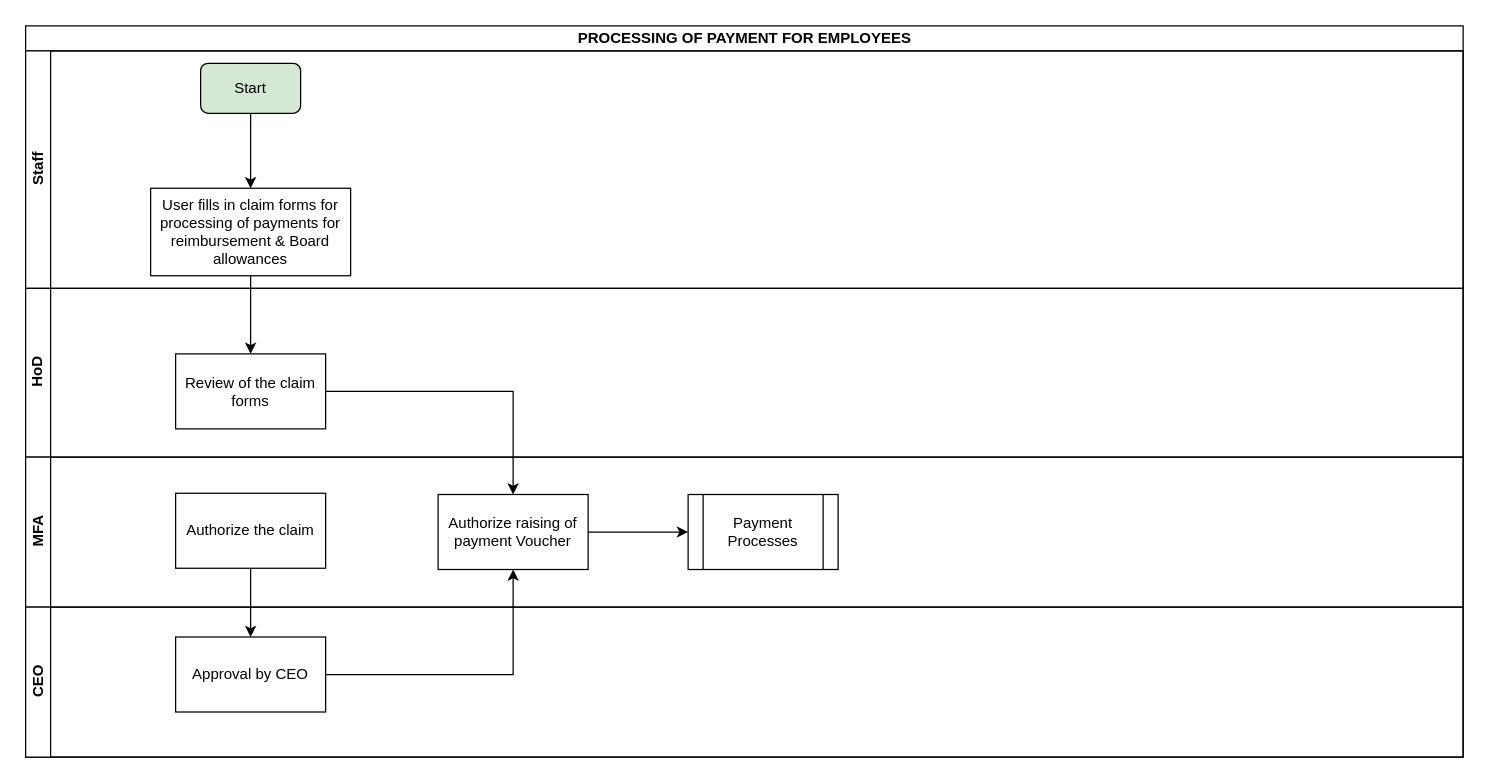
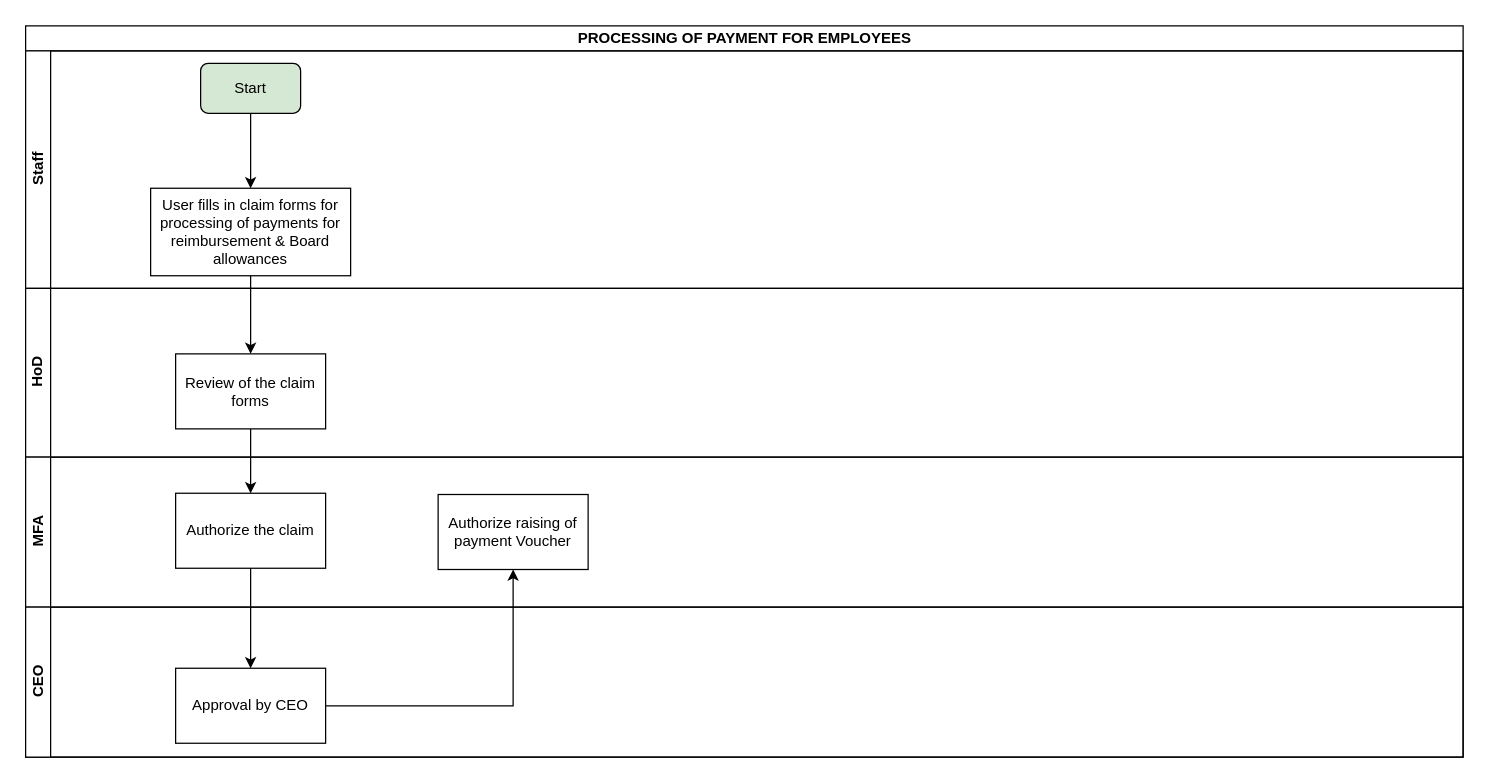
edge "Review of the claim forms" -> "Authorize raising of payment Voucher": now "Review of the claim forms" -> "Authorize the claim"
edge "Authorize raising of payment Voucher" -> "Payment Processes": removed
node "Payment Processes": removed
node "Approval by CEO": moved (251, 674) -> (251, 706)
